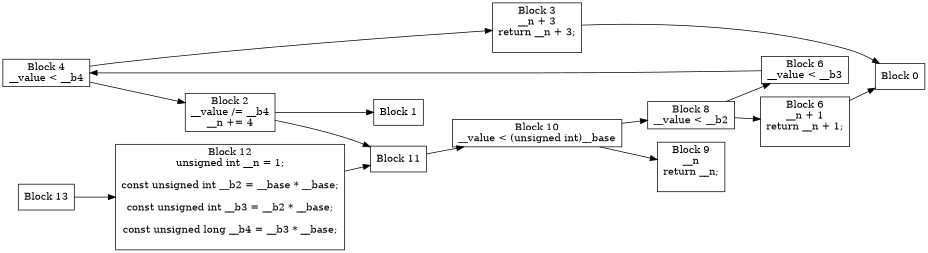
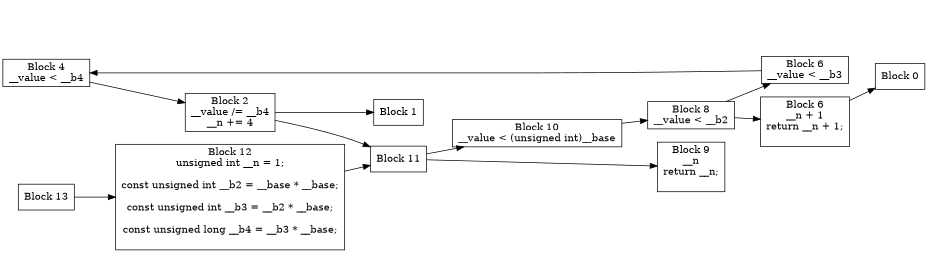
node "Block 3 __n + 3 return __n + 3;": removed
edge "Block 10 __value < (unsigned int)__base" -> "Block 9 __n return __n;": now "Block 11" -> "Block 9 __n return __n;"
